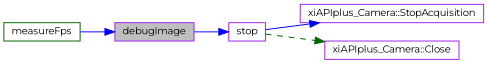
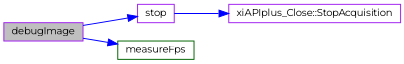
node "xiAPIplus_Camera::StopAcquisition": label "xiAPIplus_Camera::StopAcquisition" -> "xiAPIplus_Close::StopAcquisition"
edge "measureFps" -> "debugImage": reversed
node "xiAPIplus_Camera::Close": removed
